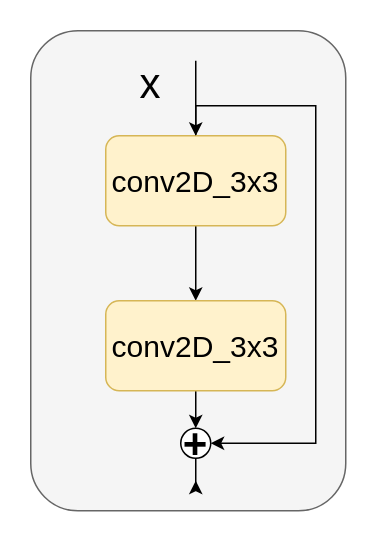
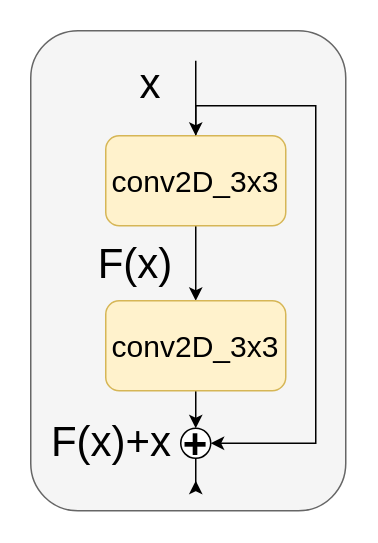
node "F(x)": added
node "F(x)+x": added
